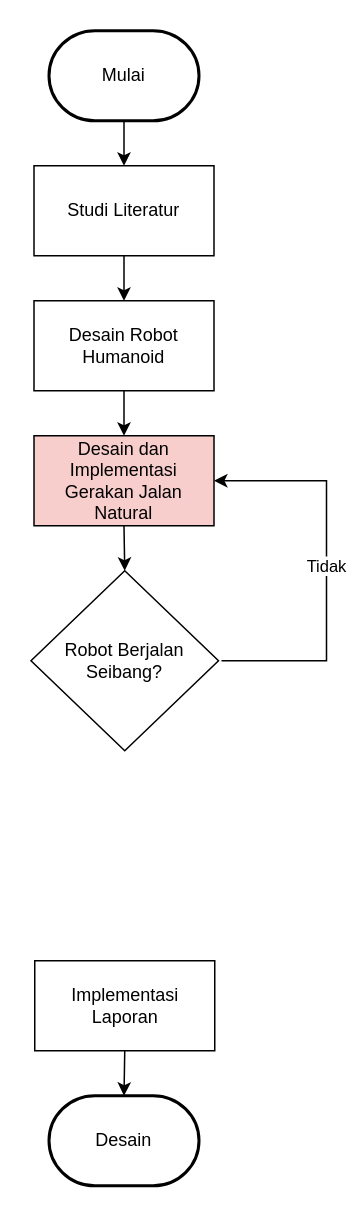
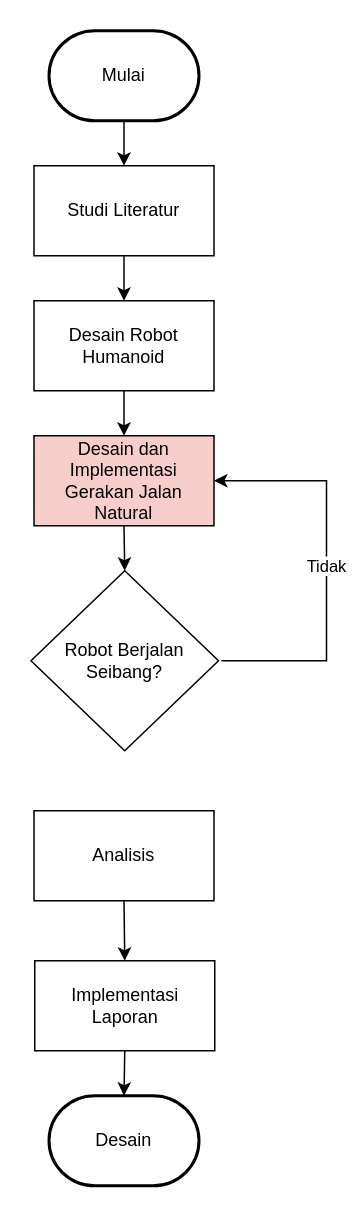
node "Analisis": added
edge "Analisis" -> "Implementasi Laporan": added
